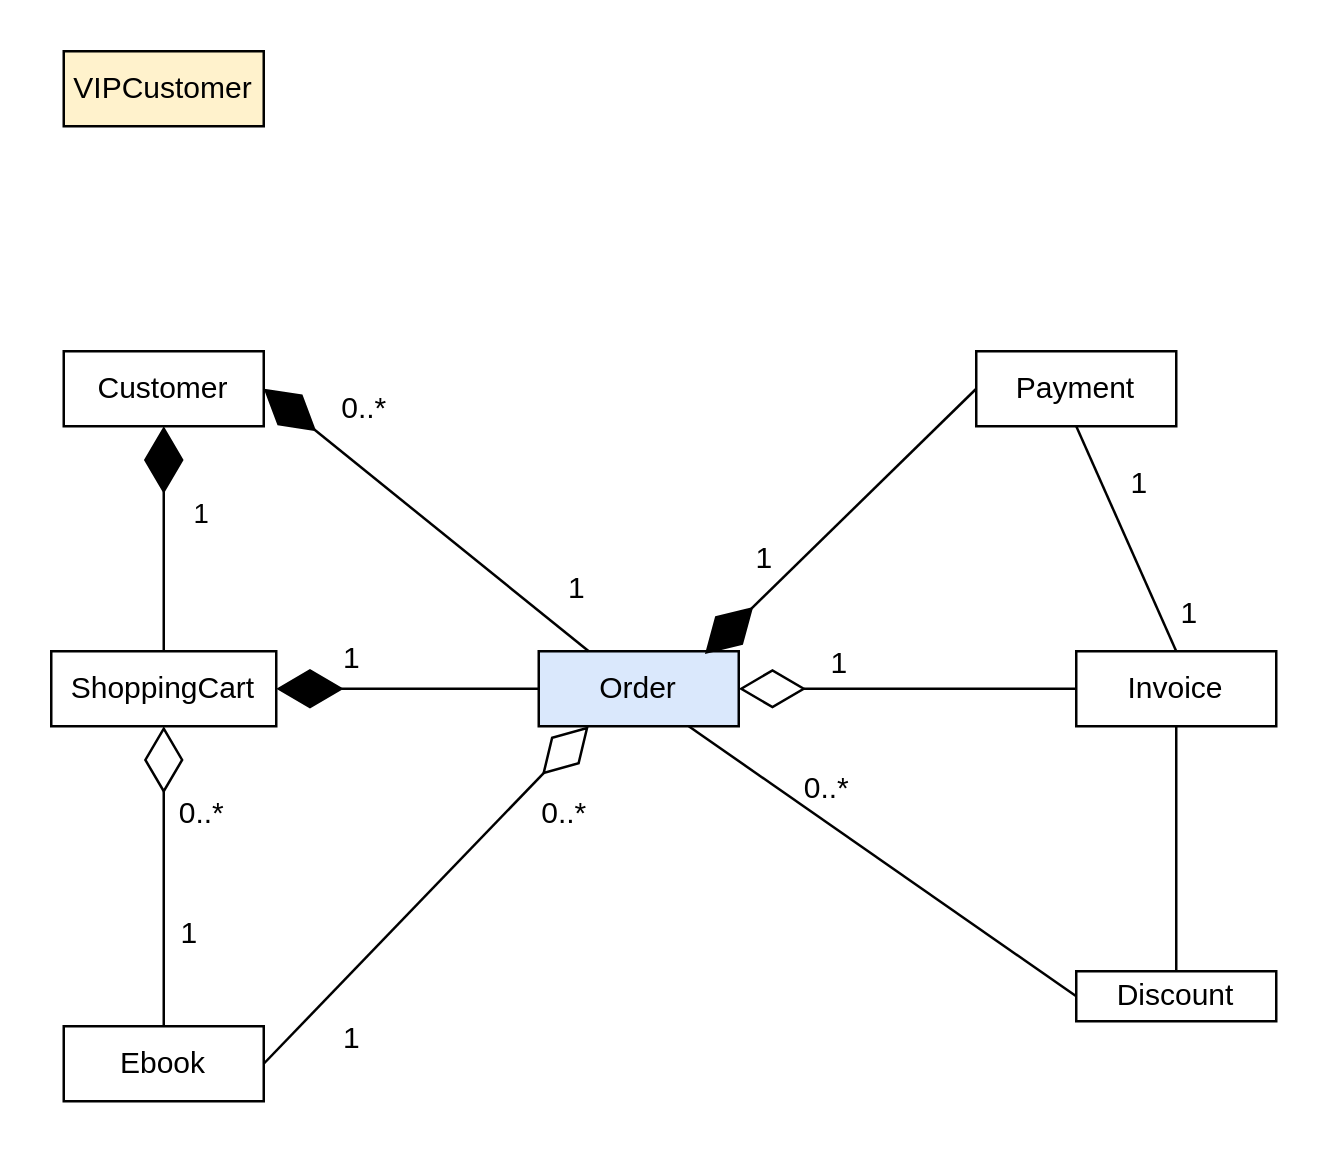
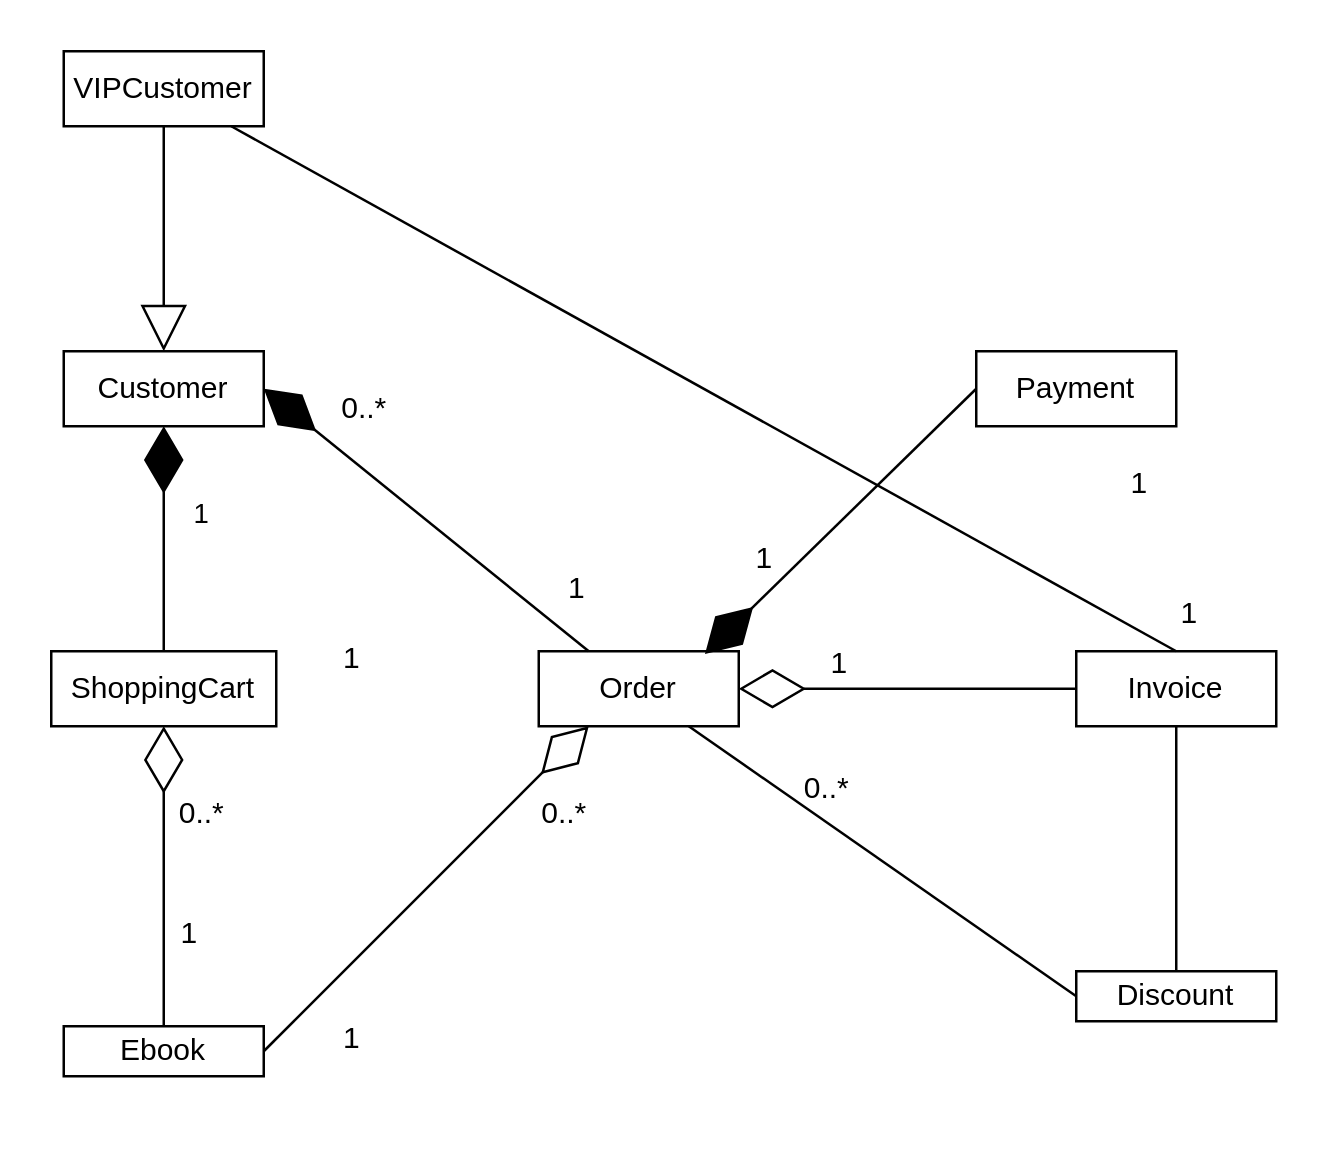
node "VIPCustomer": fillcolor #fff2cc -> #ffffff
edge "VIPCustomer" -> "Customer": added
edge "Payment" -- "Invoice": now "VIPCustomer" -- "Invoice"
edge "Order" -> "ShoppingCart": removed
node "Order": fillcolor #dae8fc -> #ffffff
node "Ebook": size 200x75 -> 200x50
